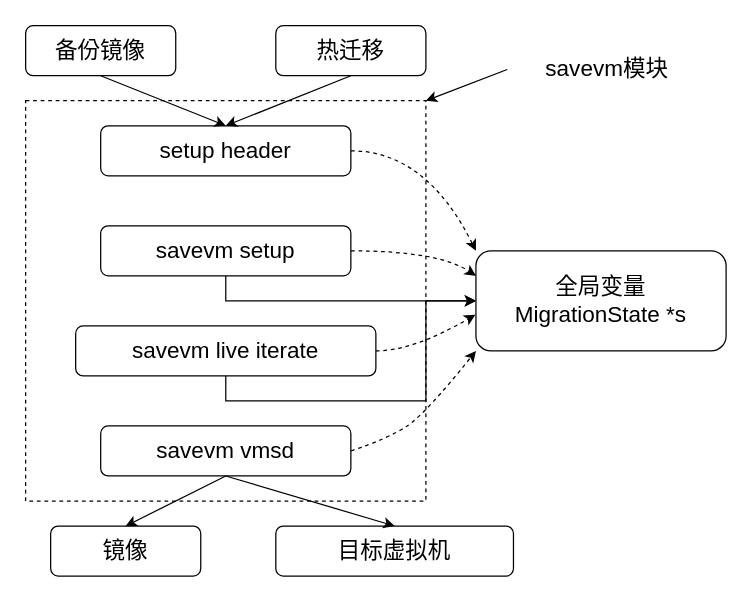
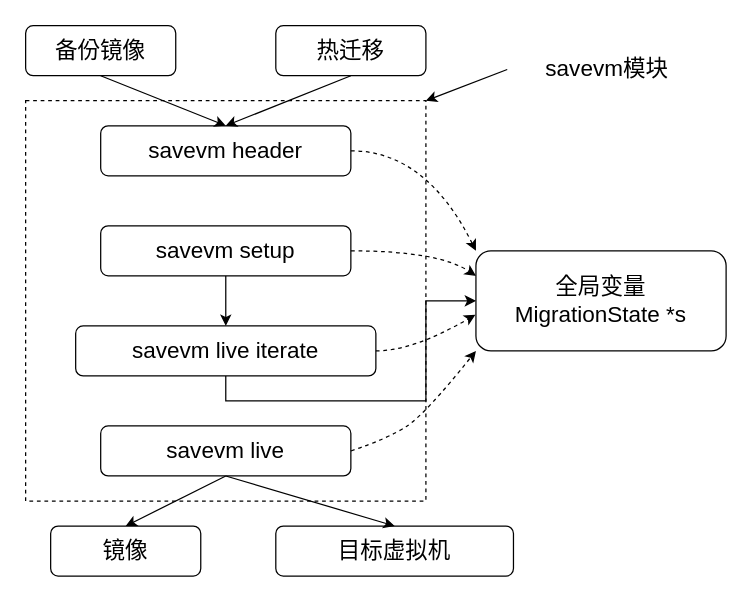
node "setup header": label "setup header" -> "savevm header"
edge "savevm setup" -> "全局变量 MigrationState *s": now "savevm setup" -> "savevm live iterate"
node "savevm vmsd": label "savevm vmsd" -> "savevm live"
